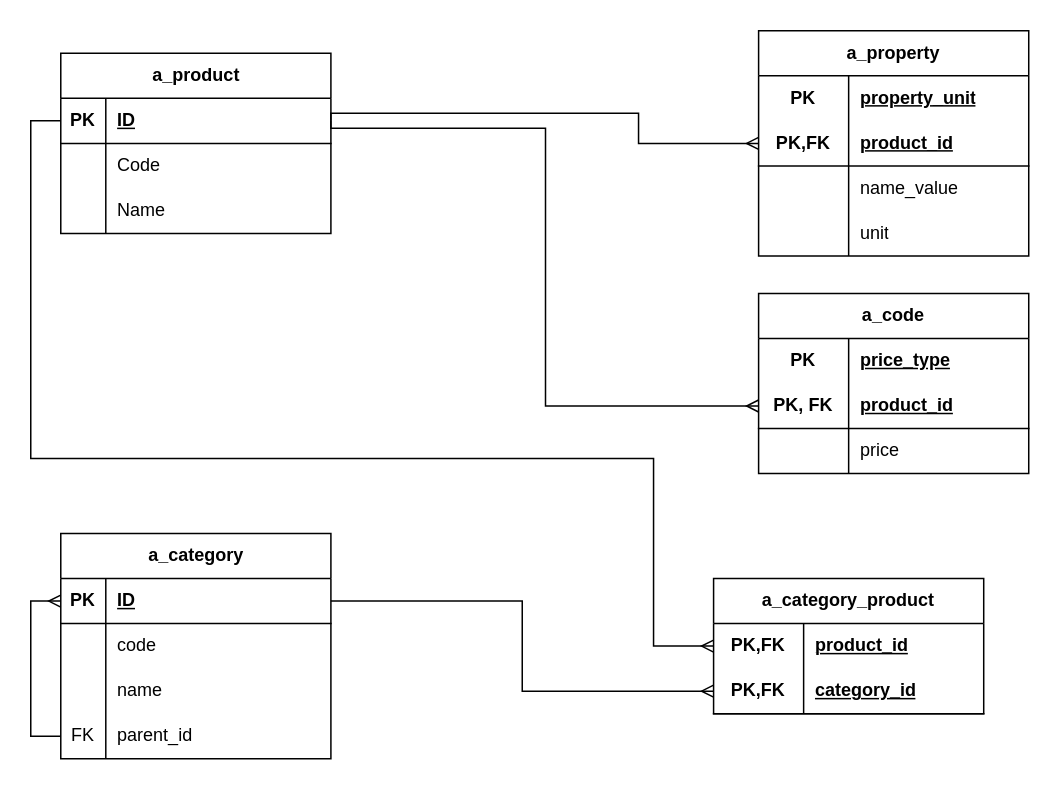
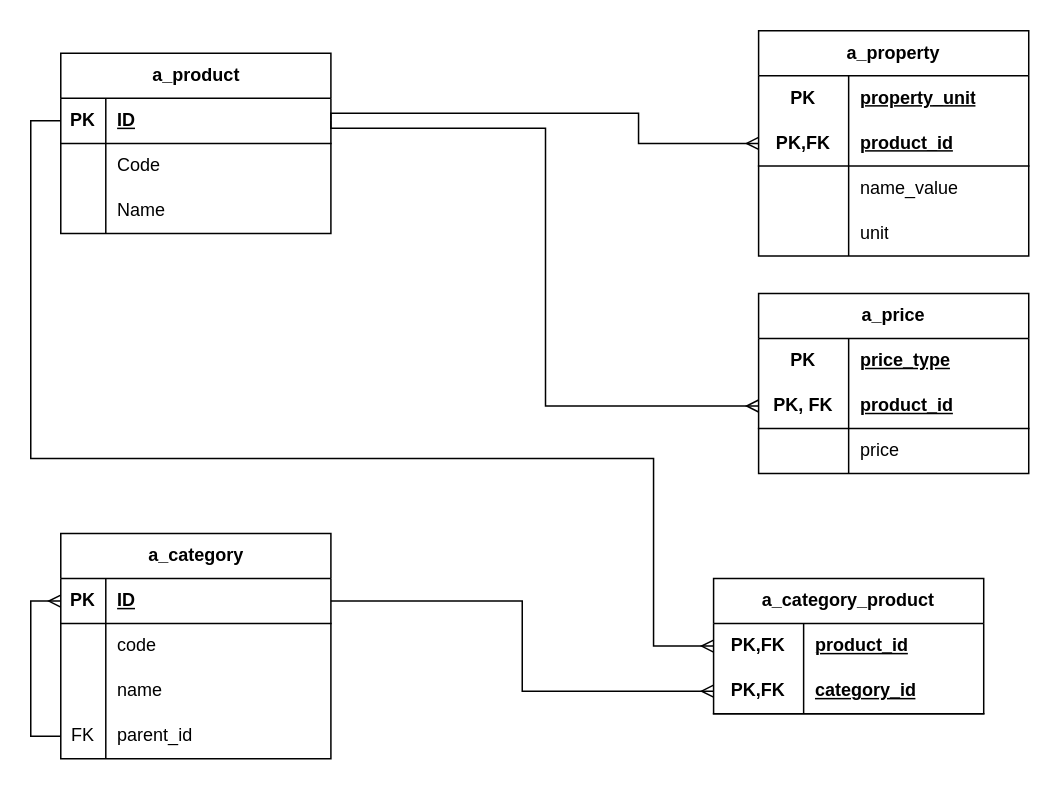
node "a_code": label "a_code" -> "a_price"
